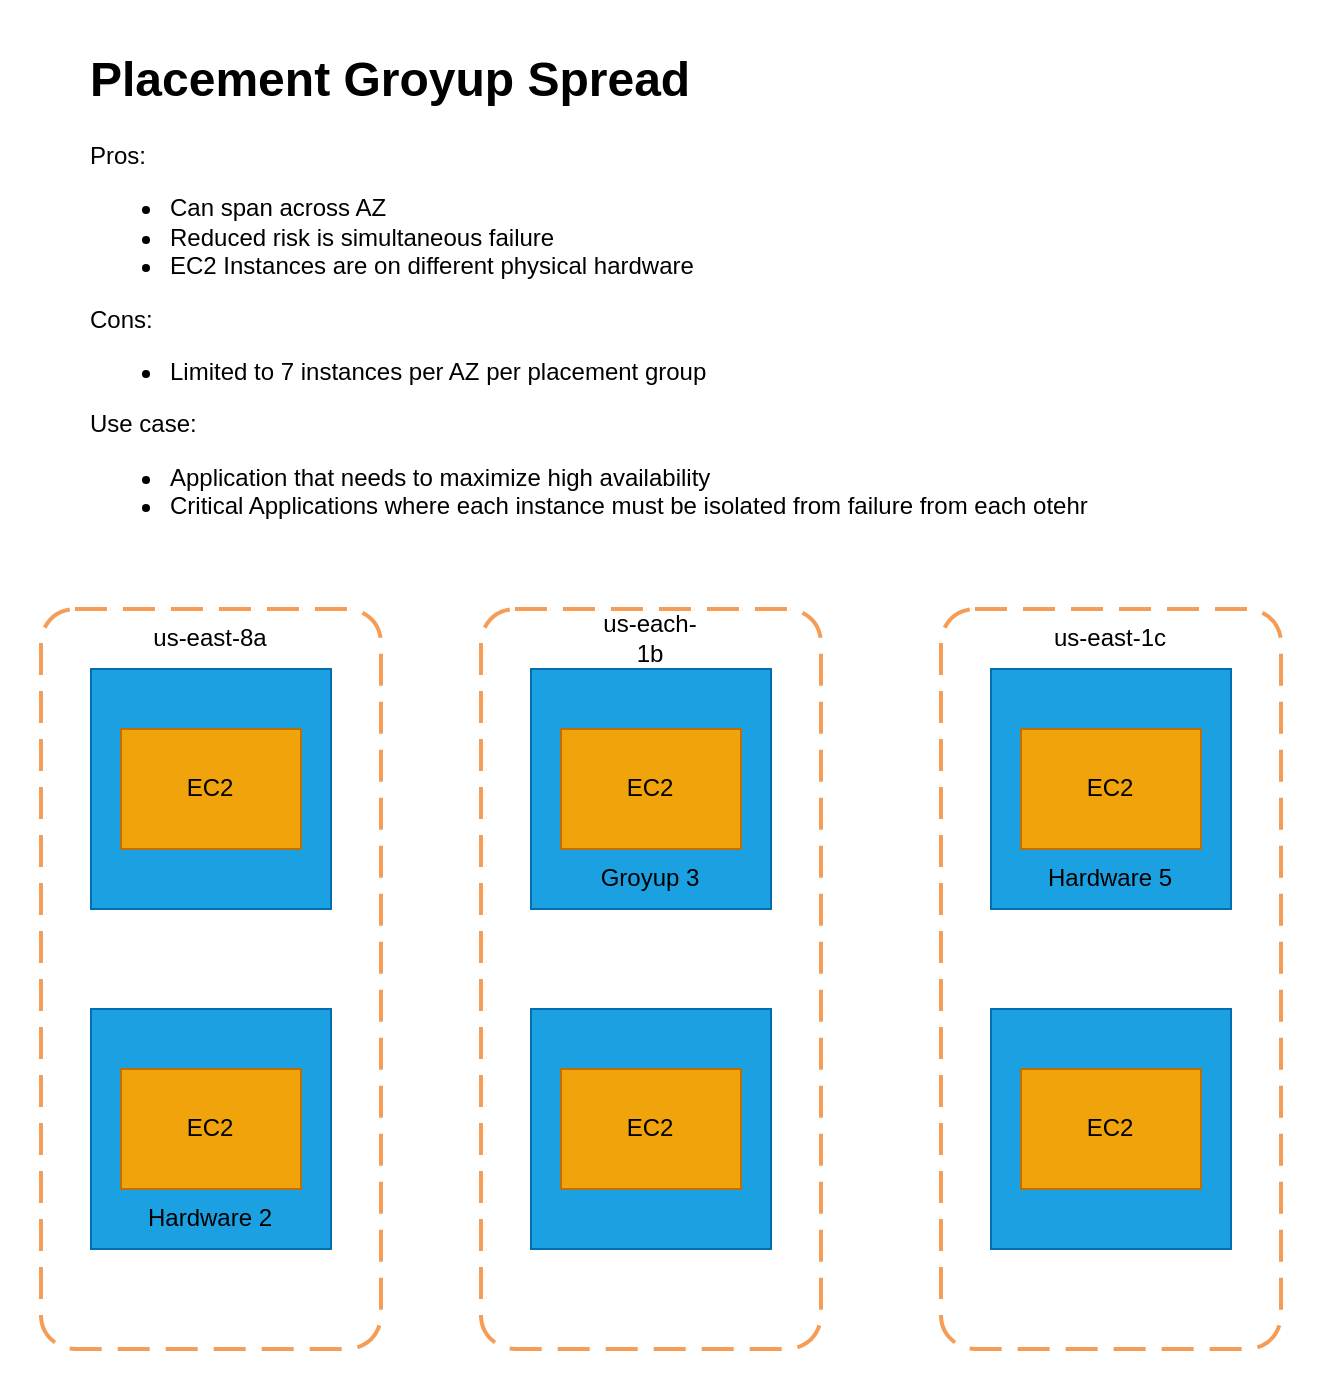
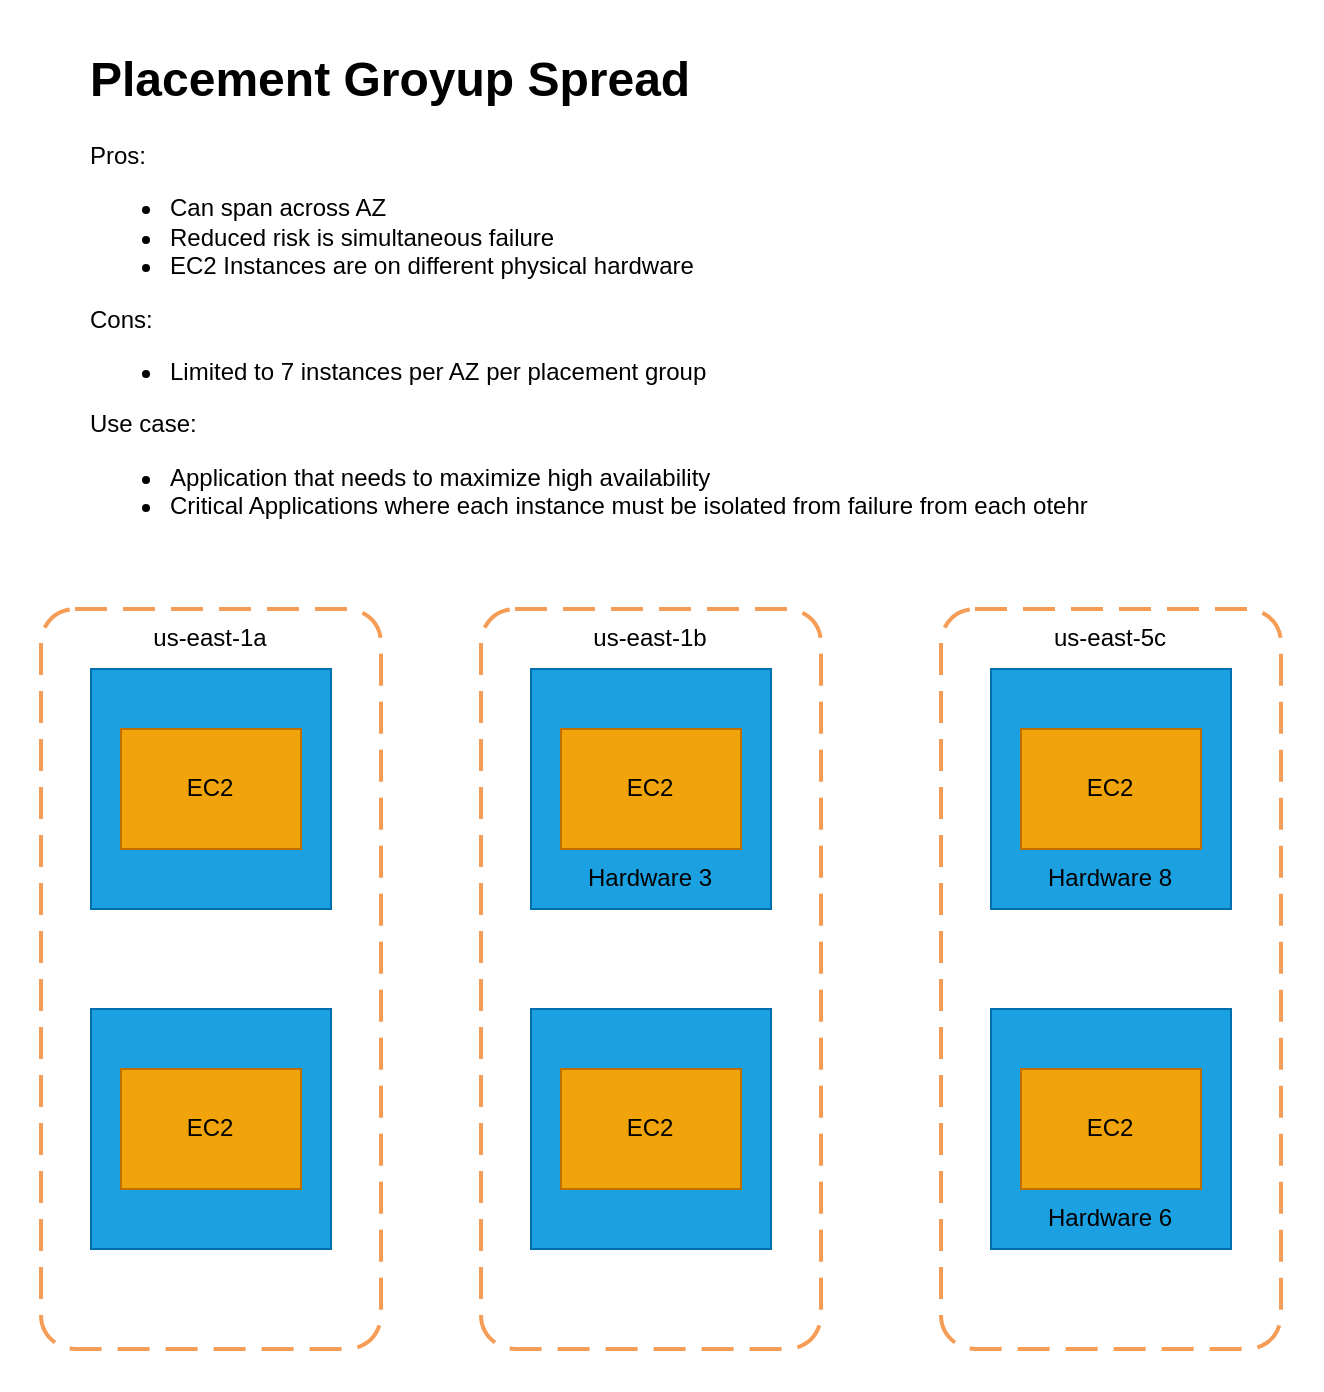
node "us-east-8a": label "us-east-8a" -> "us-east-1a"
node "us-each-1b": label "us-each-1b" -> "us-east-1b"
node "us-east-1c": label "us-east-1c" -> "us-east-5c"
node "Groyup 3": label "Groyup 3" -> "Hardware 3"
node "Hardware 5": label "Hardware 5" -> "Hardware 8"
node "Hardware 2": removed
node "Hardware 6": added
